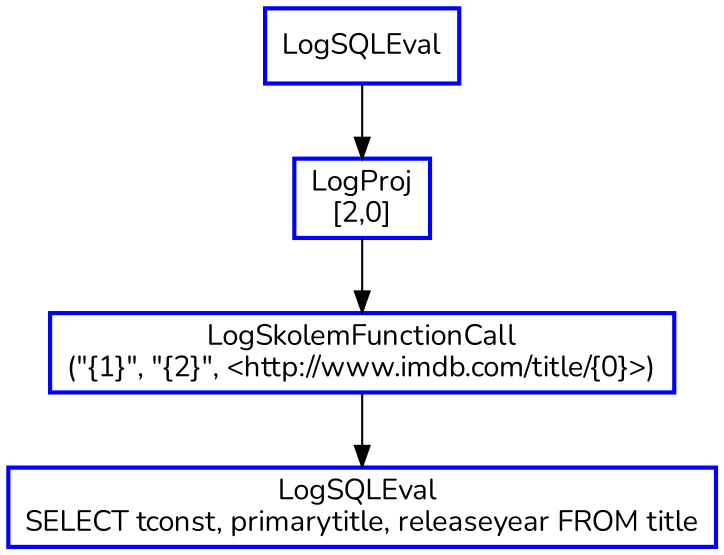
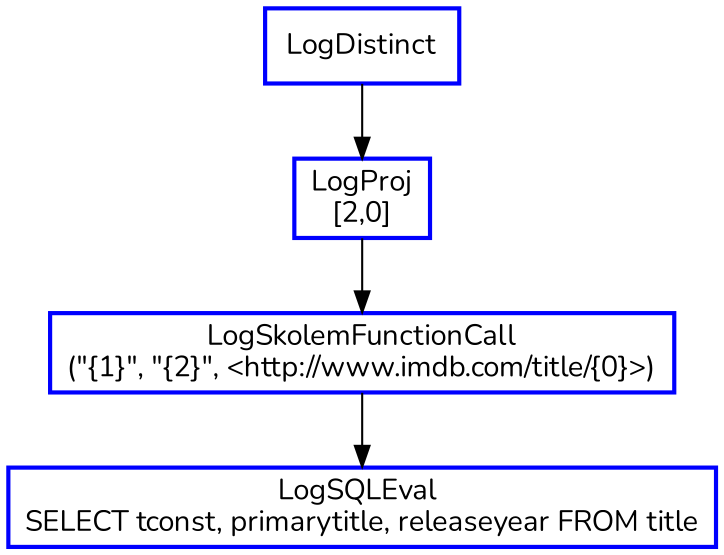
node "LogSQLEval": label "LogSQLEval" -> "LogDistinct"
